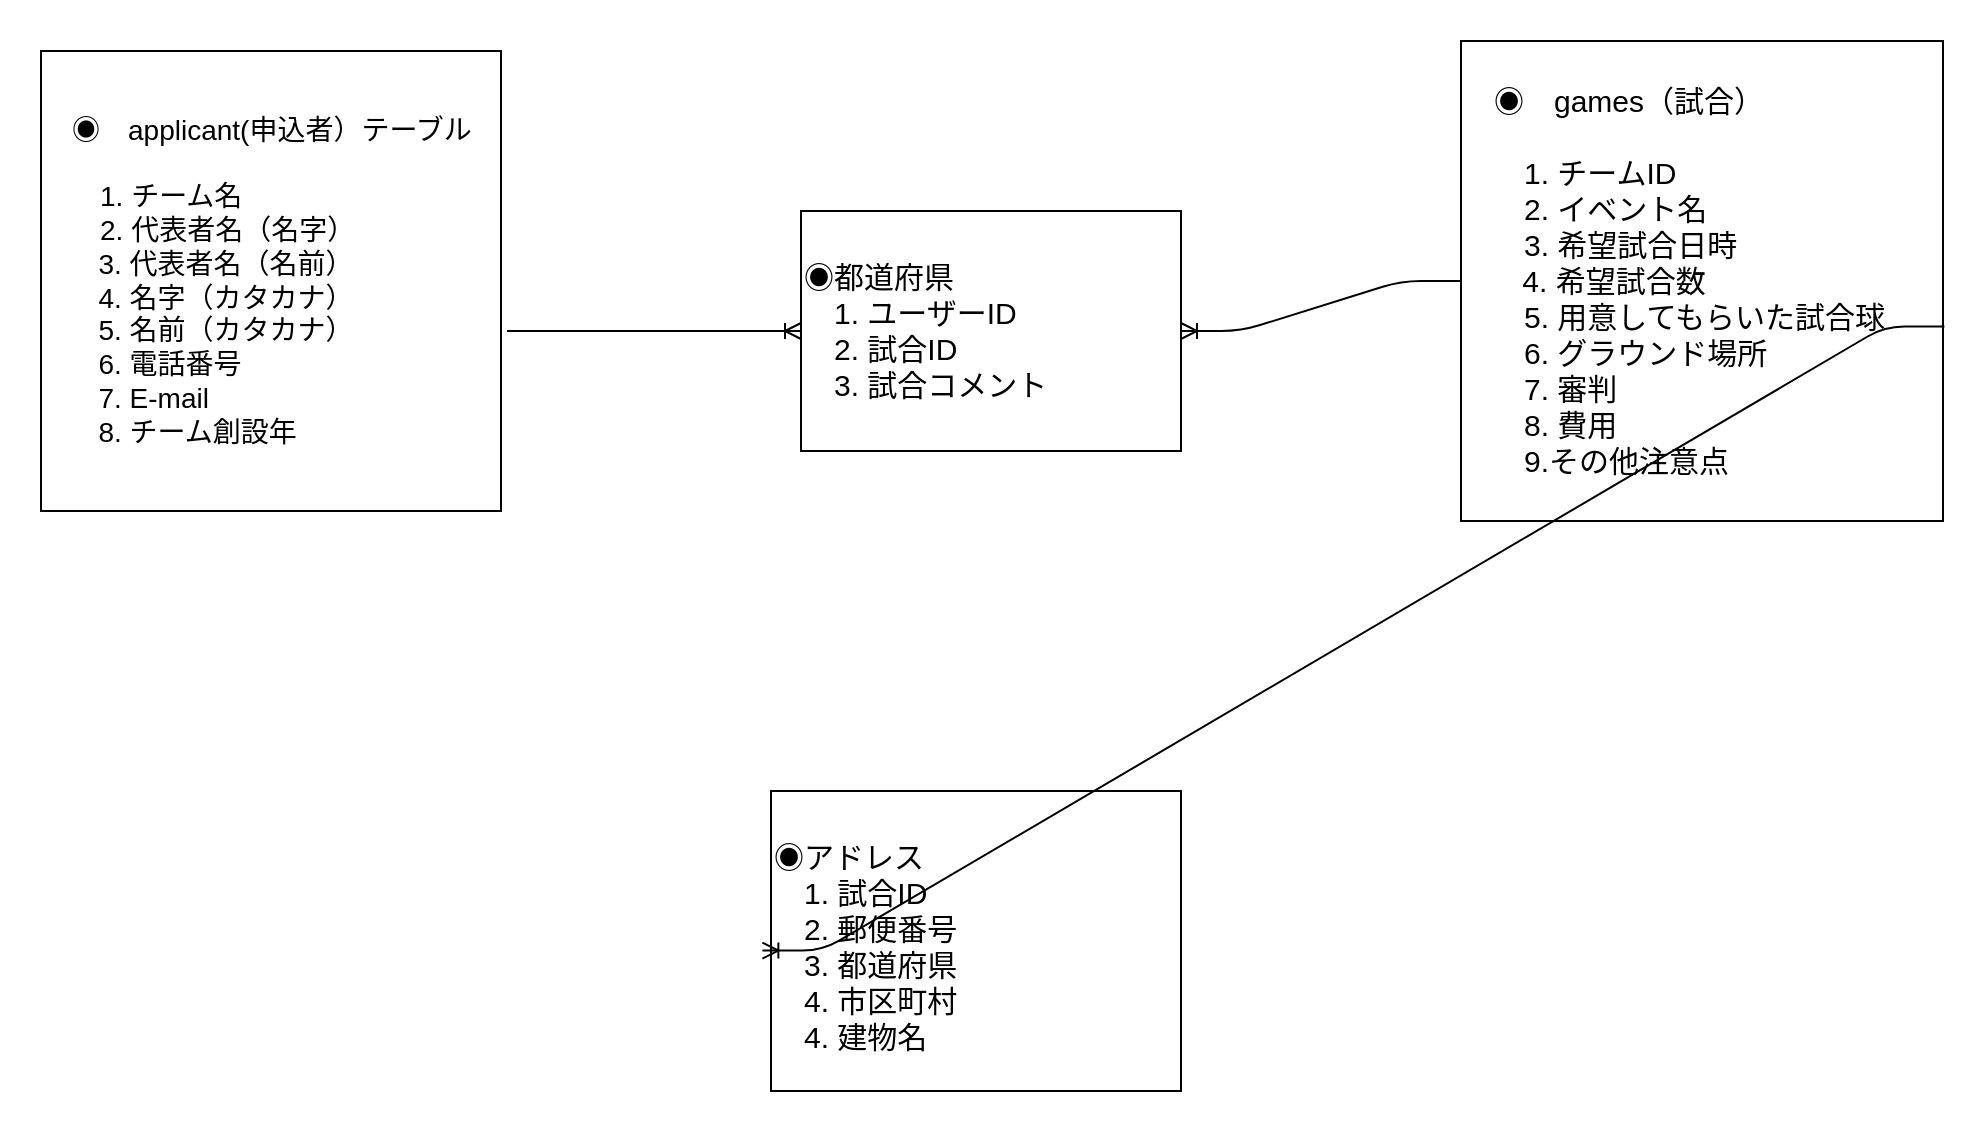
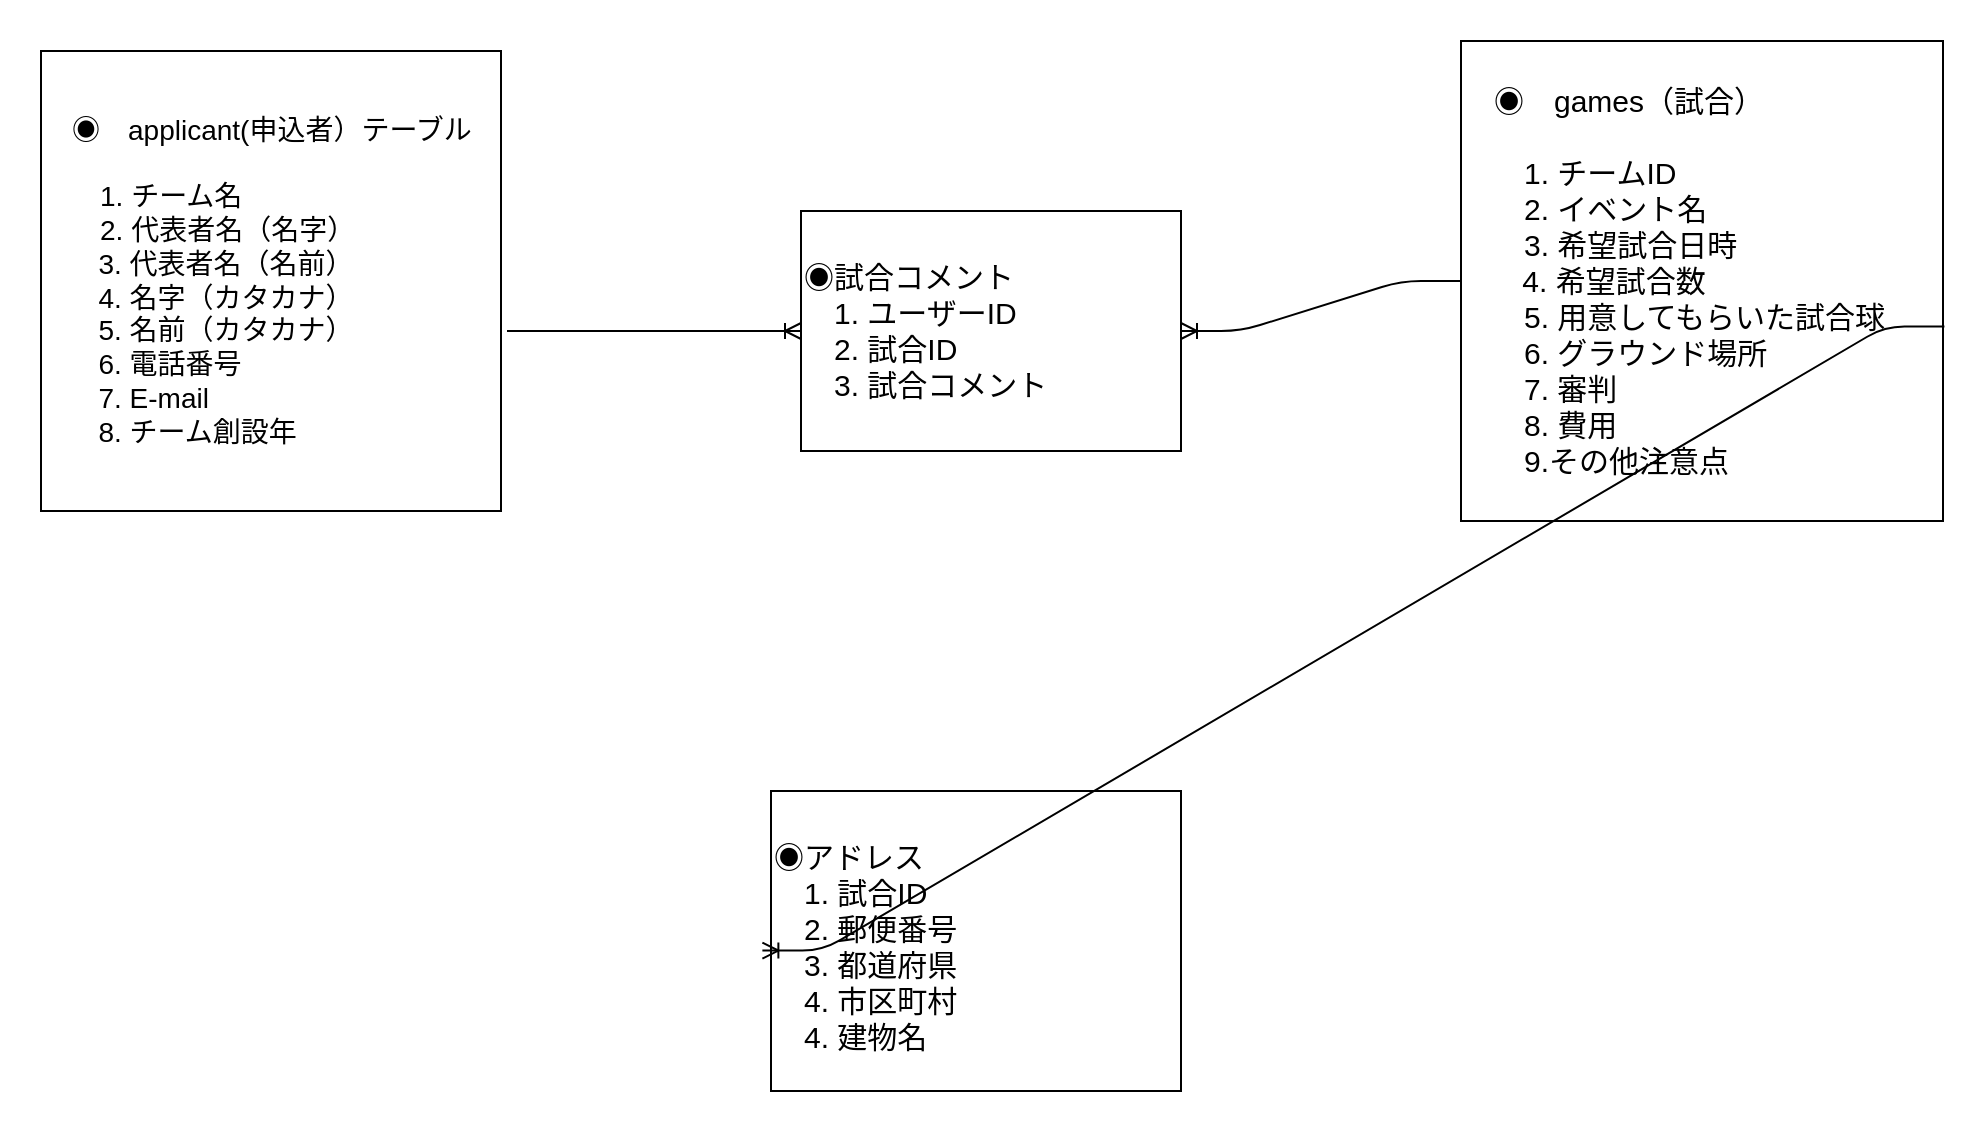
node "◉都道府県 1. ユーザーID 2. 試合ID 3. 試合コメント": label "◉都道府県 1. ユーザーID 2. 試合ID 3. 試合コメント" -> "◉試合コメント 1. ユーザーID 2. 試合ID 3. 試合コメント"
